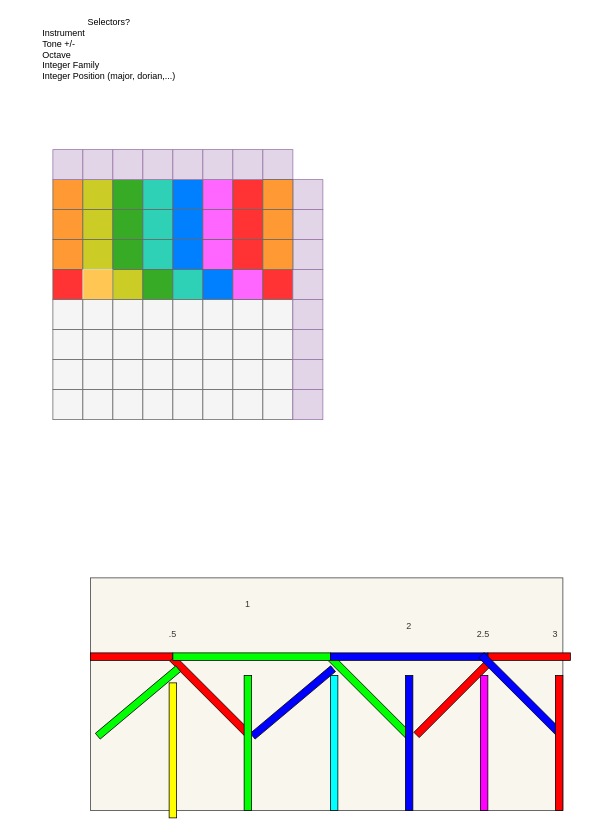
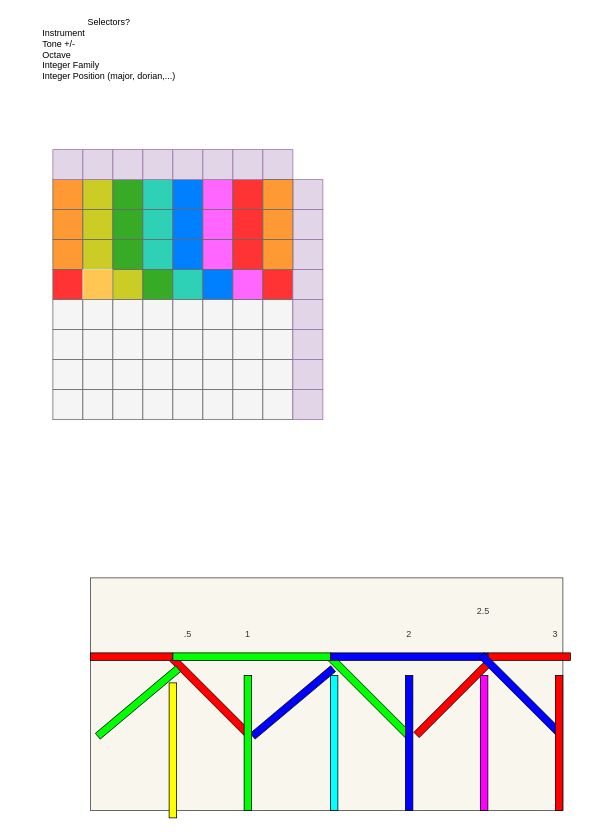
node "1": moved (248, 604) -> (248, 634)
node "2": moved (409, 627) -> (409, 634)
node ".5": moved (173, 634) -> (188, 634)
node "2.5": moved (484, 634) -> (484, 612)
